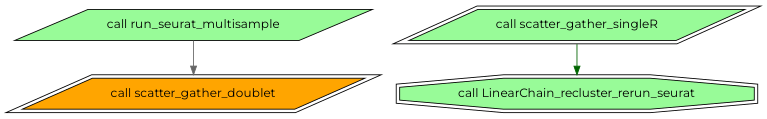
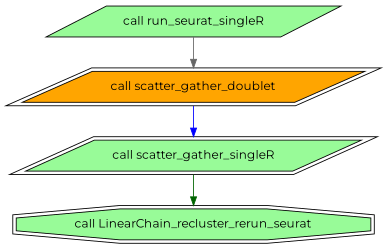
node "call run_seurat_multisample": label "call run_seurat_multisample" -> "call run_seurat_singleR"
edge "call scatter_gather_doublet" -> "call scatter_gather_singleR": added
